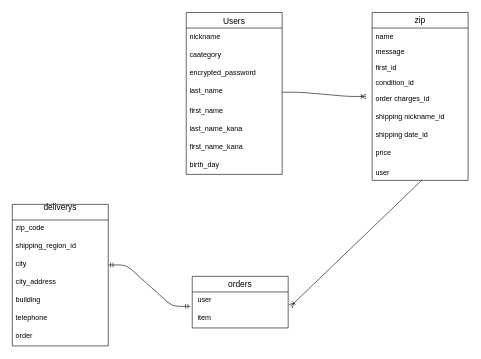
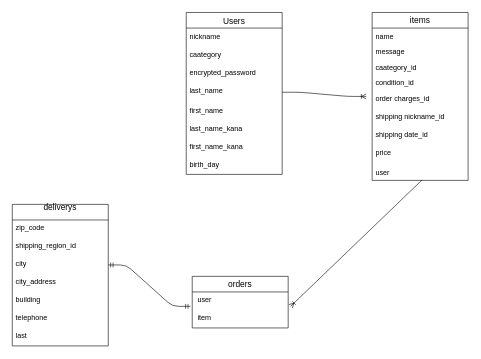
node "zip": label "zip" -> "items"
node "first_id": label "first_id" -> "caategory_id"
node "order": label "order" -> "last"
